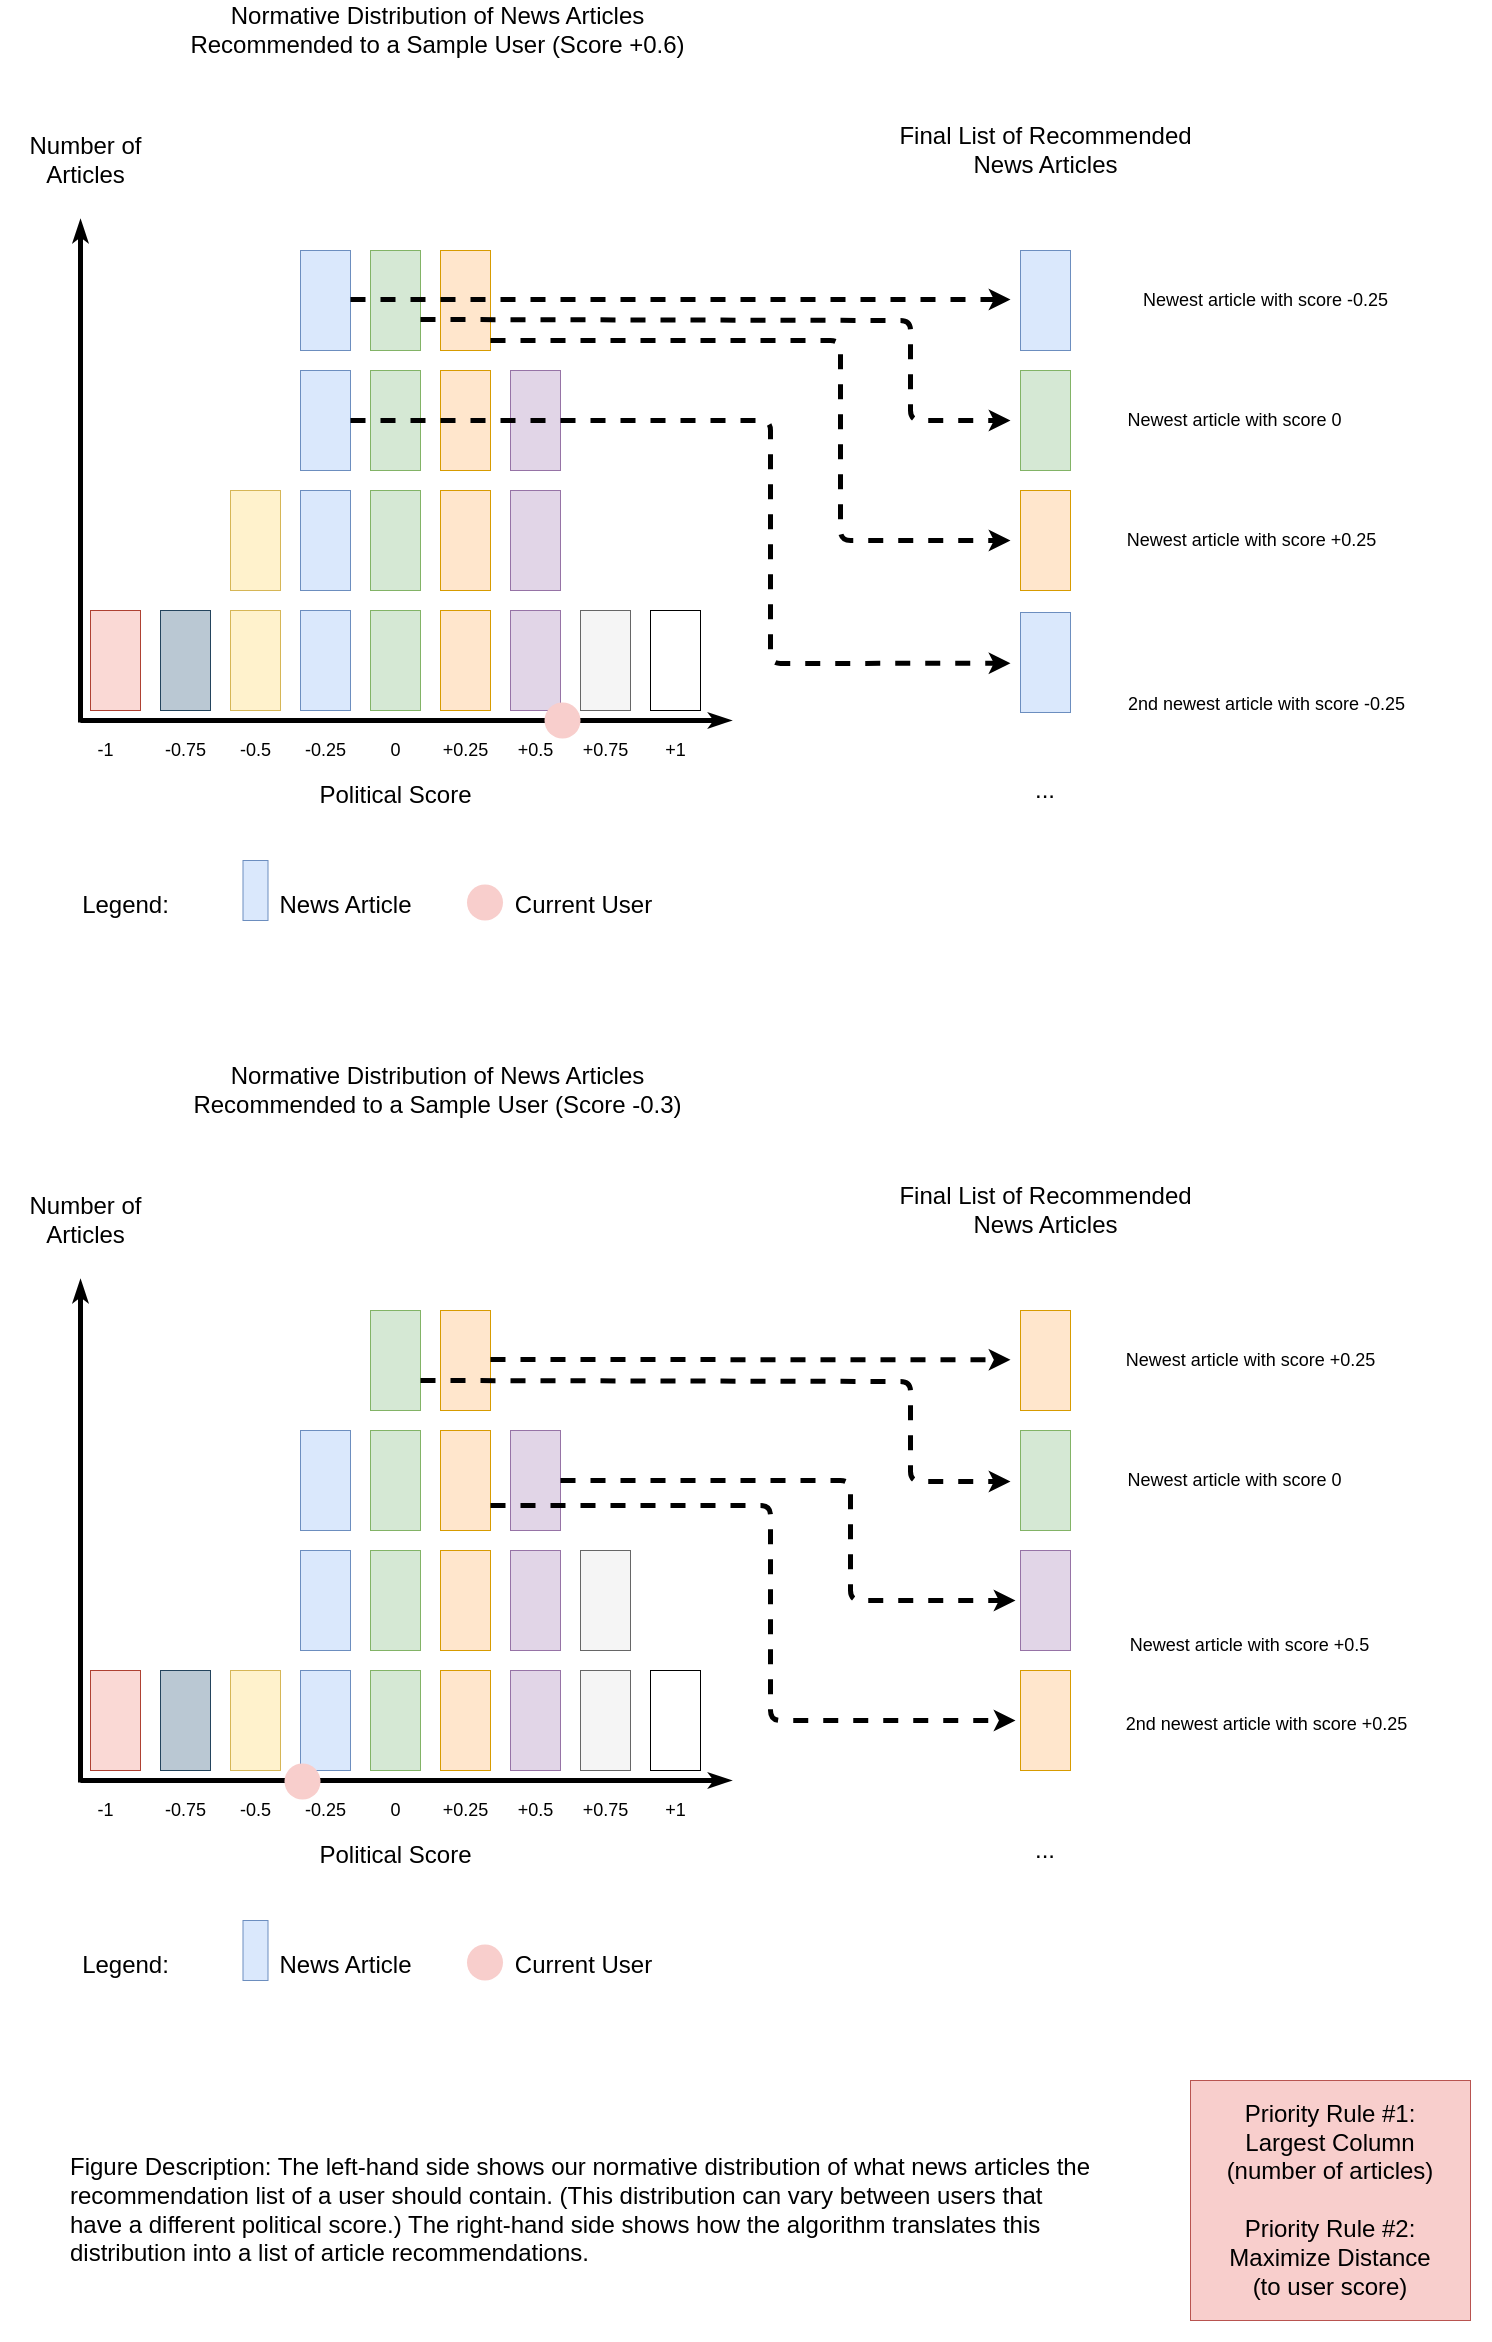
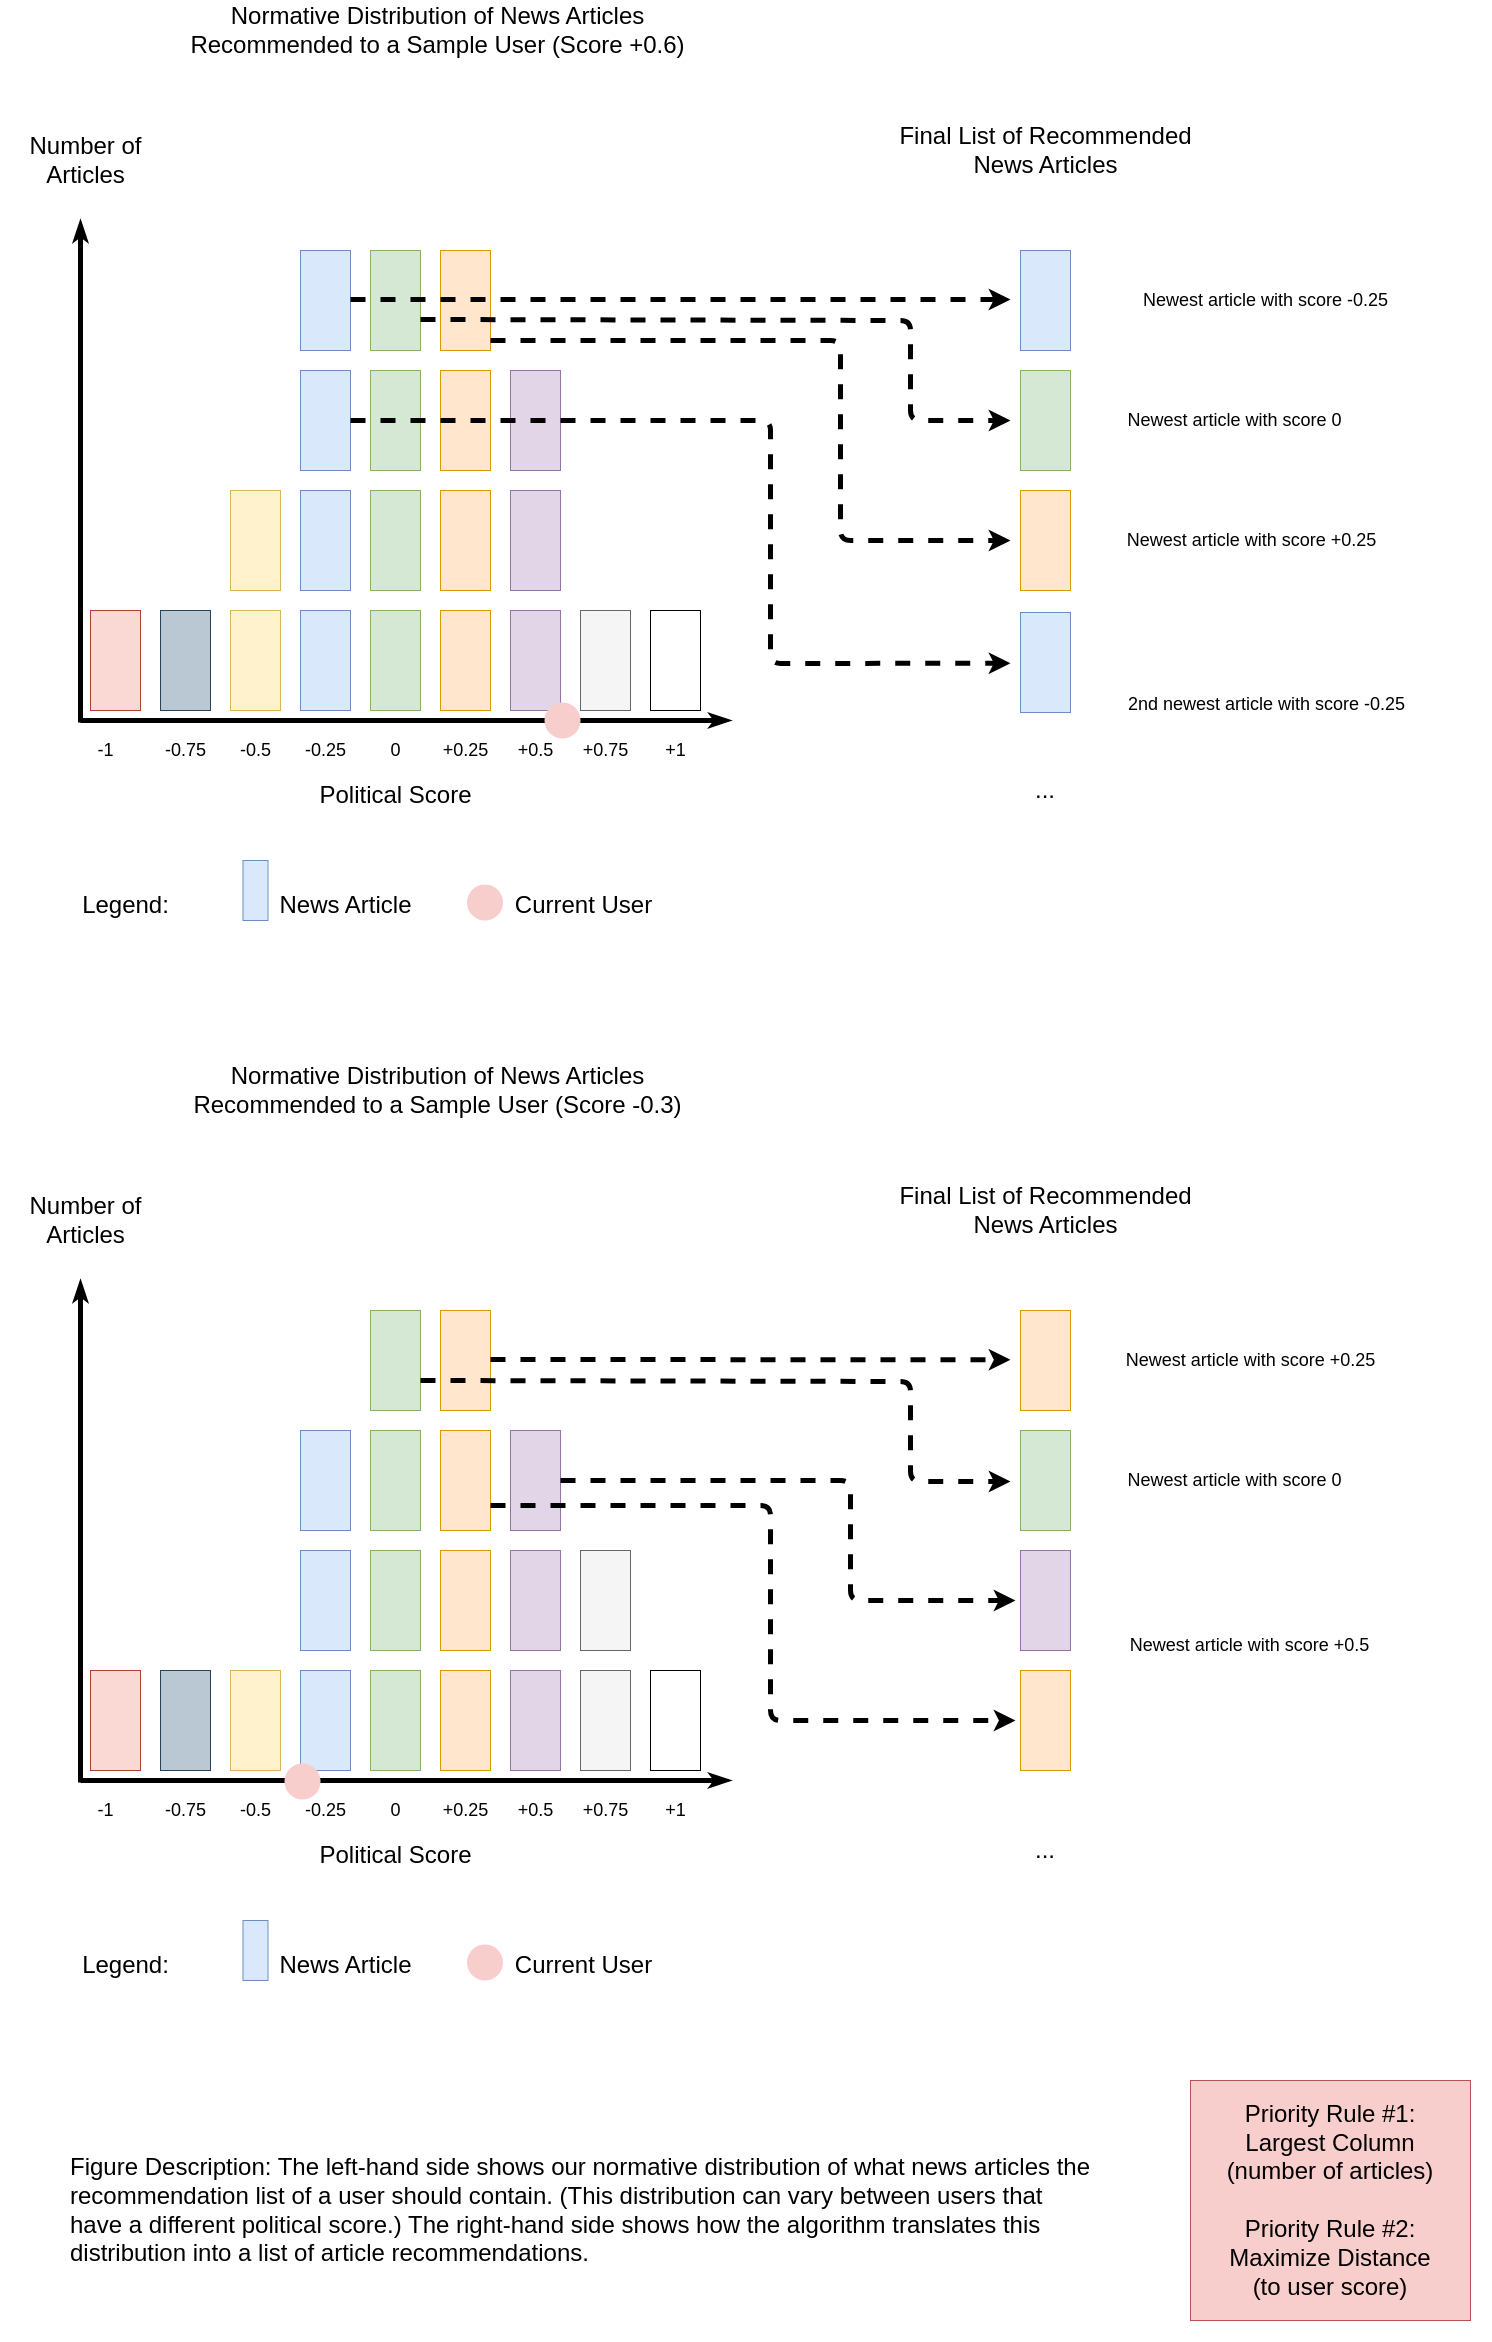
node "2nd newest article with score +0.25": removed
